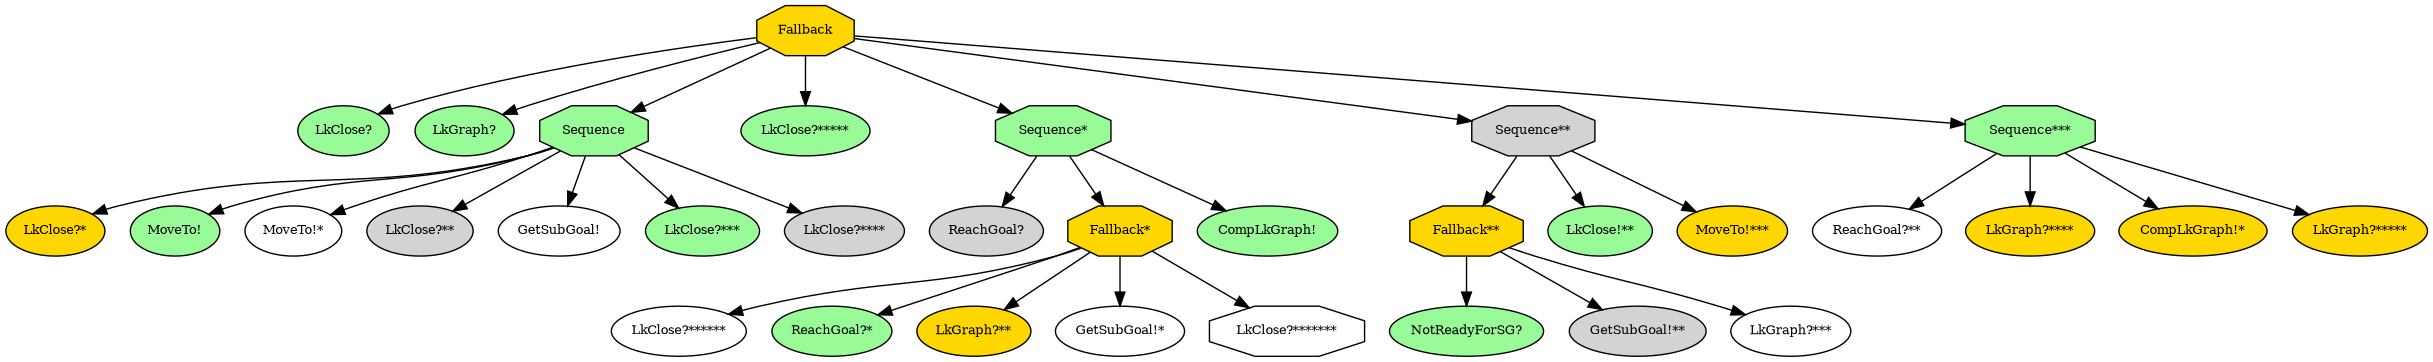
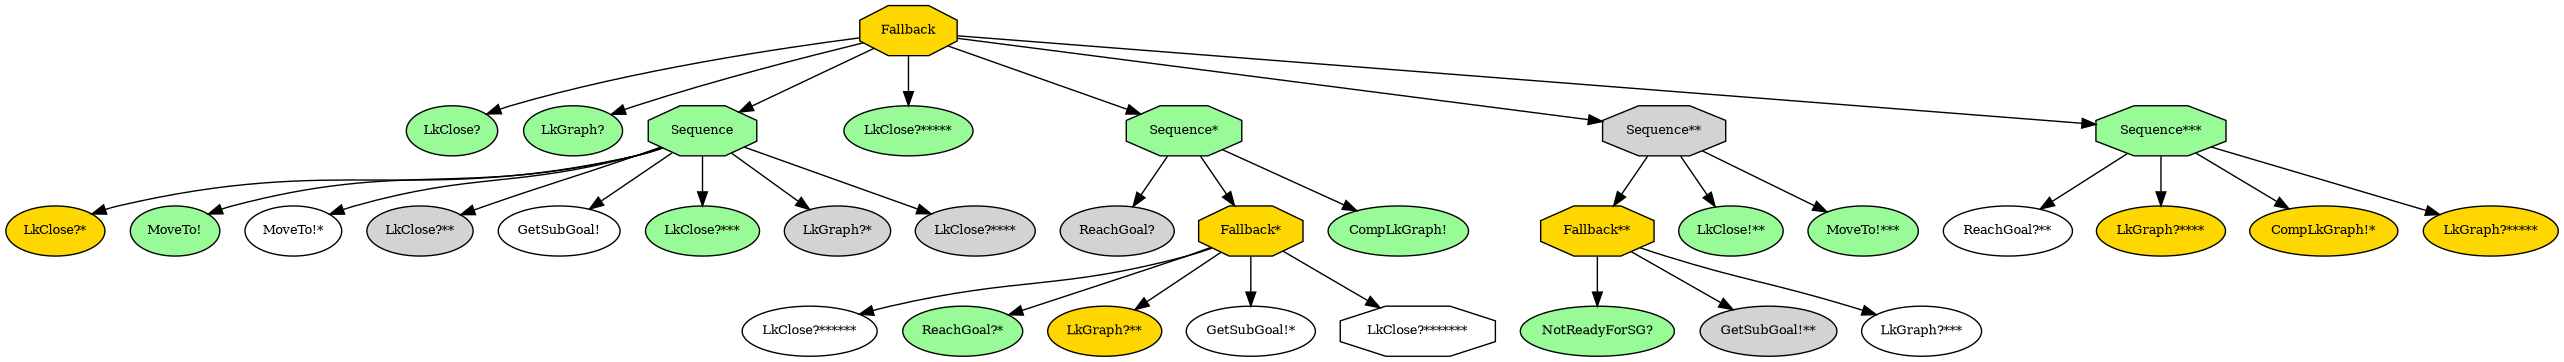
node "LkGraph?*": added
node "MoveTo!***": fillcolor gold -> palegreen
